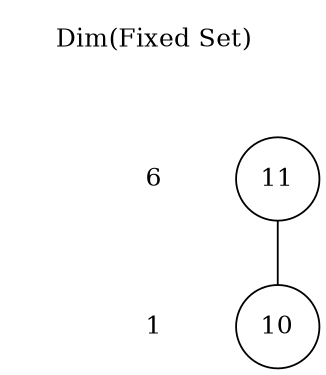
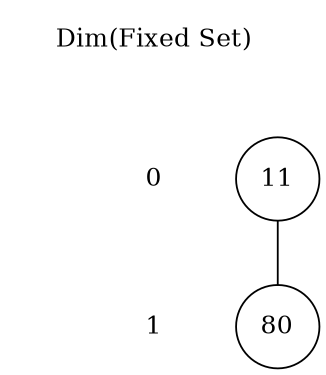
node "6": label "6" -> "0"
node "10": label "10" -> "80"
